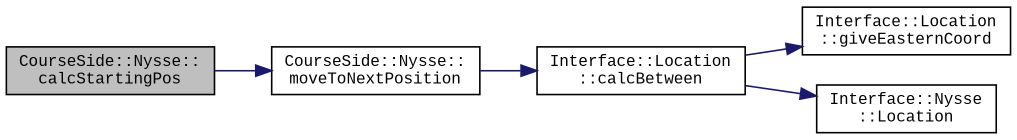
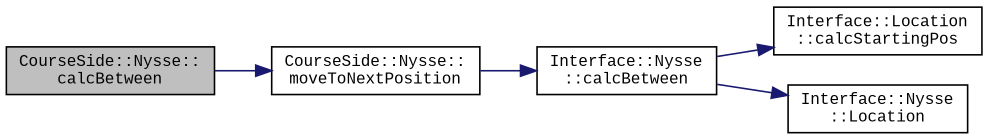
node "Interface::Location ::giveEasternCoord": label "Interface::Location ::giveEasternCoord" -> "Interface::Location ::calcStartingPos"
node "CourseSide::Nysse:: calcStartingPos": label "CourseSide::Nysse:: calcStartingPos" -> "CourseSide::Nysse:: calcBetween"
node "Interface::Location ::calcBetween": label "Interface::Location ::calcBetween" -> "Interface::Nysse ::calcBetween"
